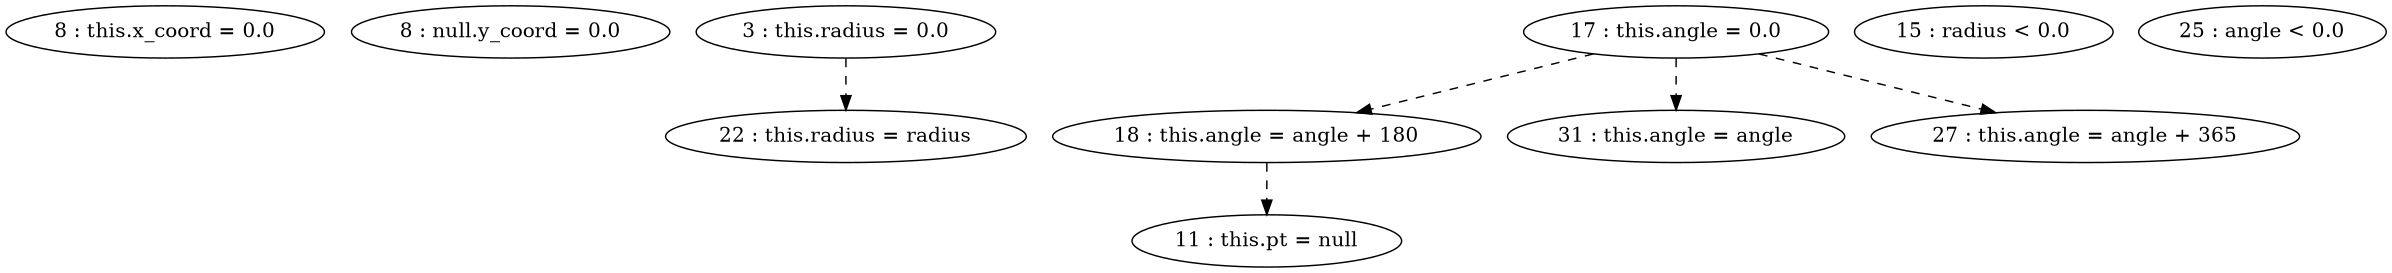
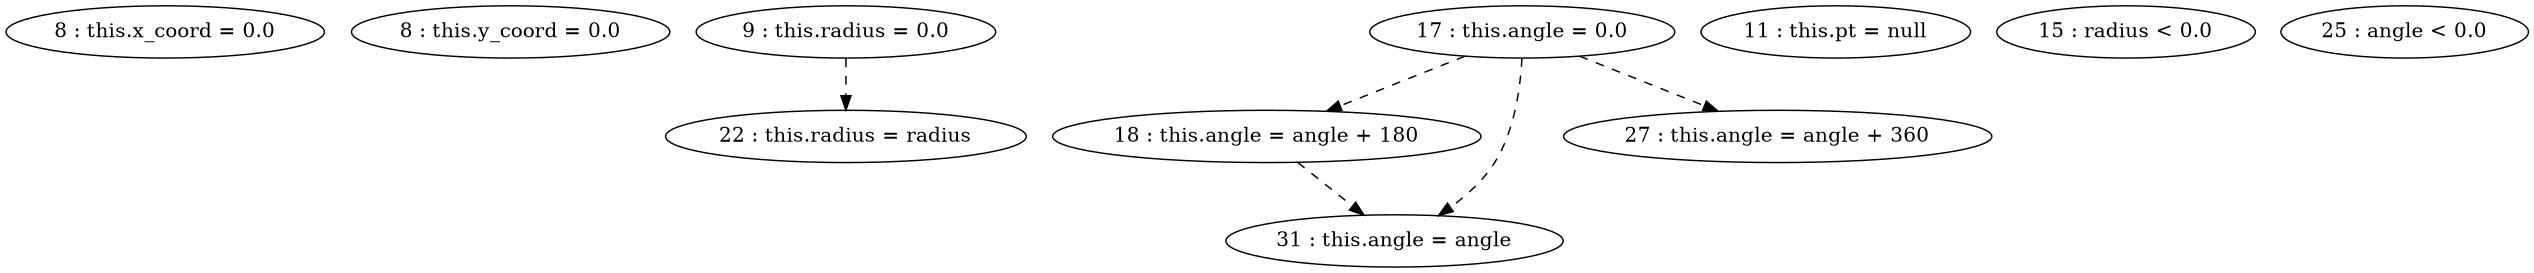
node "8 : null.y_coord = 0.0": label "8 : null.y_coord = 0.0" -> "8 : this.y_coord = 0.0"
node "3 : this.radius = 0.0": label "3 : this.radius = 0.0" -> "9 : this.radius = 0.0"
node "27 : this.angle = angle + 365": label "27 : this.angle = angle + 365" -> "27 : this.angle = angle + 360"
edge "18 : this.angle = angle + 180" -> "11 : this.pt = null": now "18 : this.angle = angle + 180" -> "31 : this.angle = angle"
